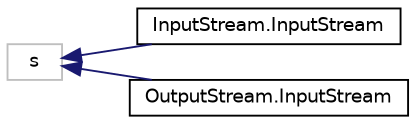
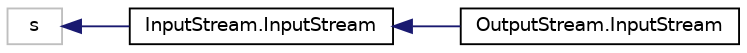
edge "OutputStream.InputStream" -> "s": now "OutputStream.InputStream" -> "InputStream.InputStream"
